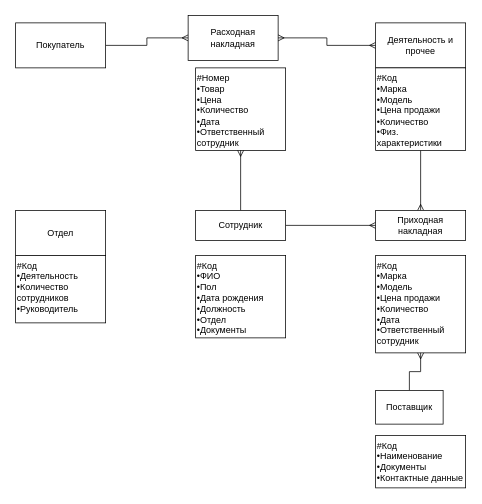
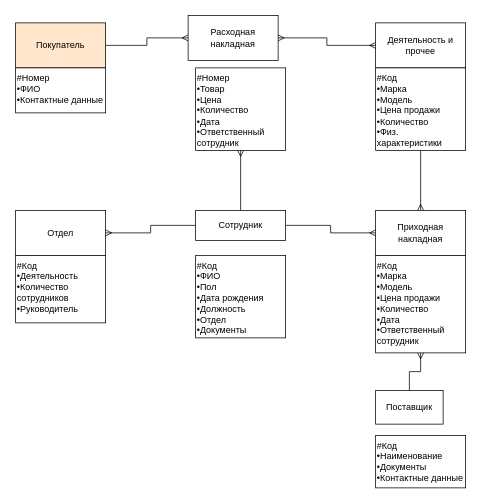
node "Покупатель": fillcolor #ffffff -> #ffe6cc
node "#Номер •ФИО •Контактные данные": added
node "Приходная накладная": size 90x30 -> 90x45
edge "Сотрудник" -> "Отдел": added
